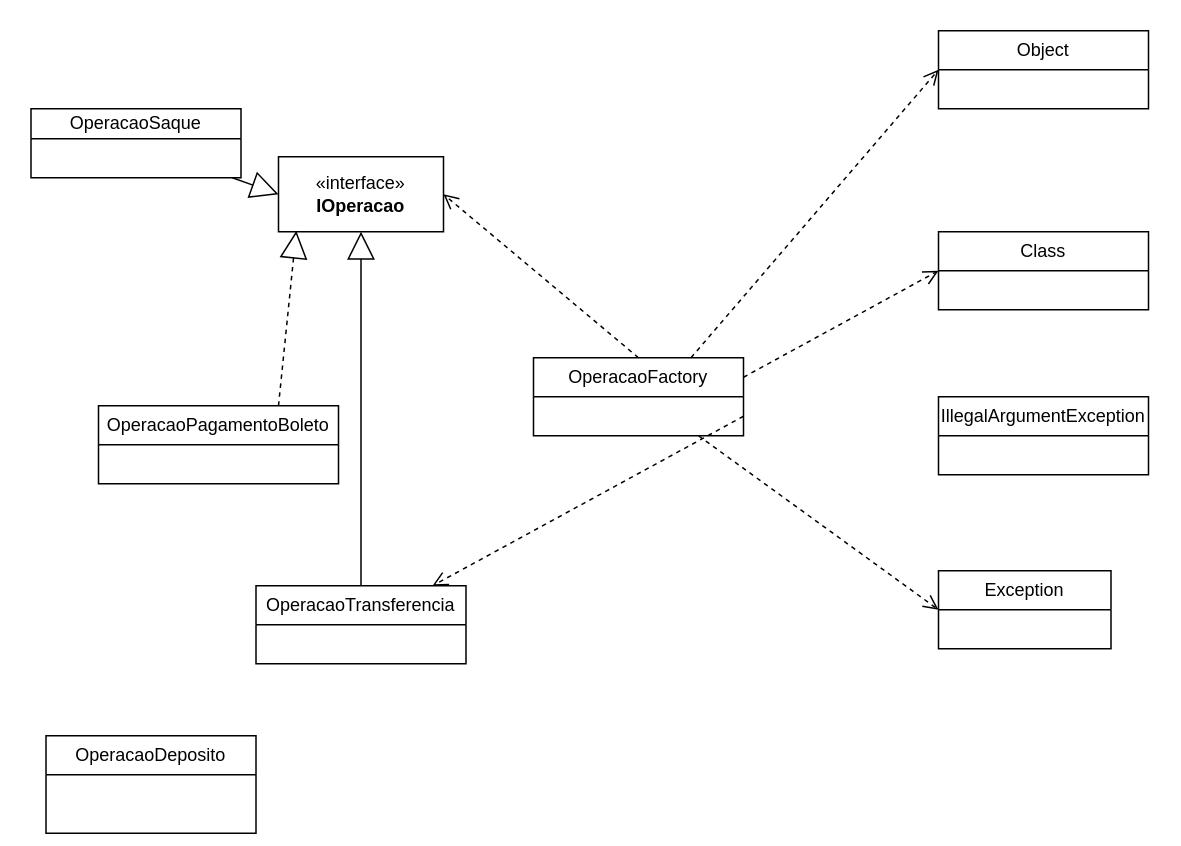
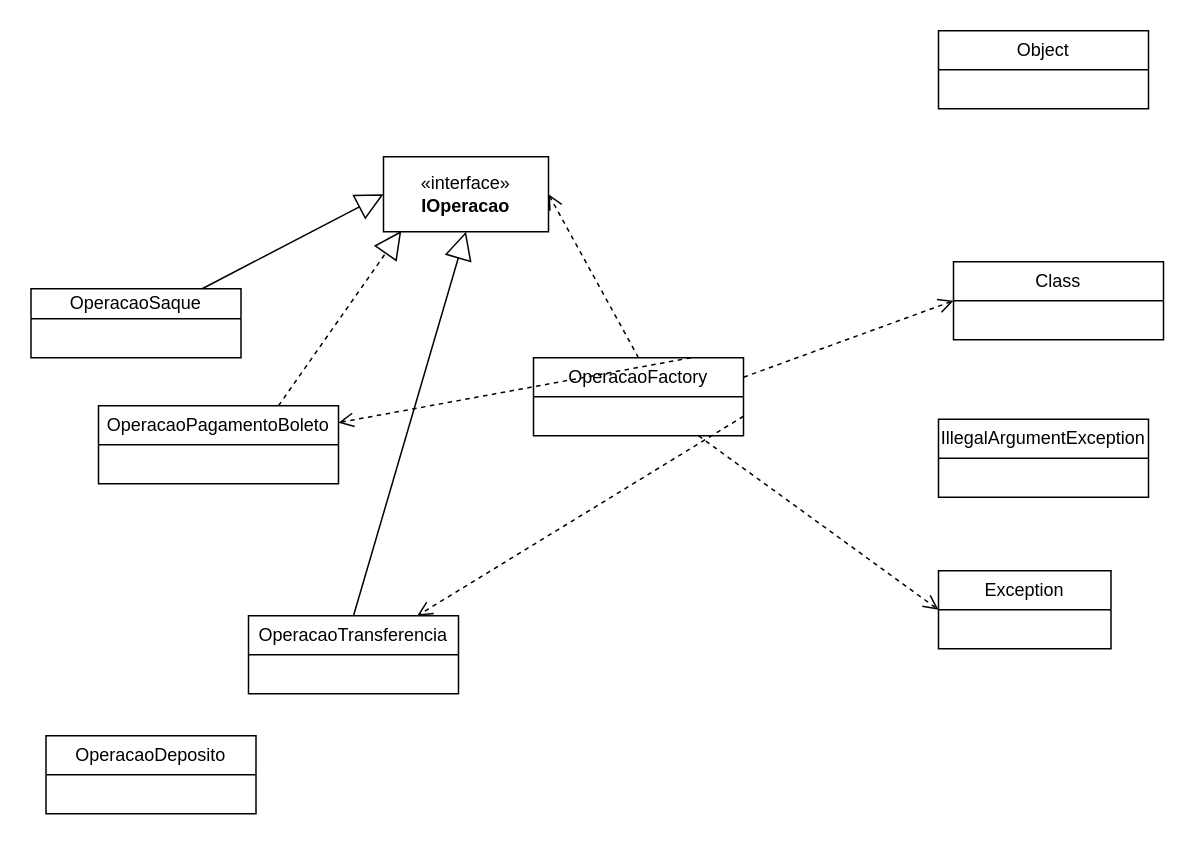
node "OperacaoSaque": moved (136, 143) -> (136, 323)
node "«interface» IOperacao": moved (361, 194) -> (466, 194)
edge "OperacaoFactory" -> "Object": now "OperacaoFactory" -> "OperacaoPagamentoBoleto"
node "Class": moved (1043, 271) -> (1058, 301)
node "IllegalArgumentException": moved (1043, 436) -> (1043, 458)
node "OperacaoTransferencia": moved (361, 625) -> (353, 655)
node "OperacaoDeposito": size 210x98 -> 210x78
